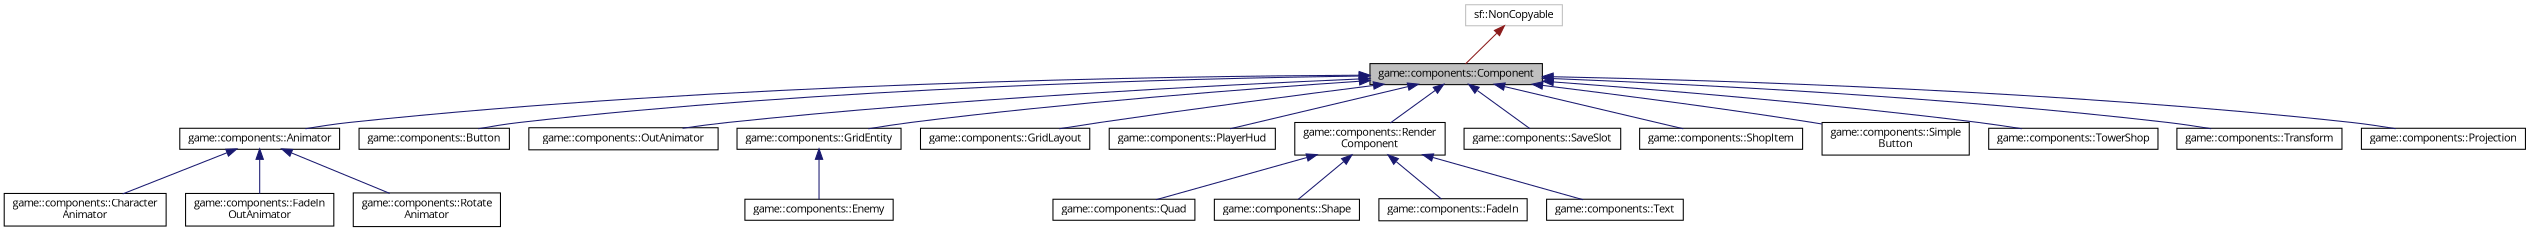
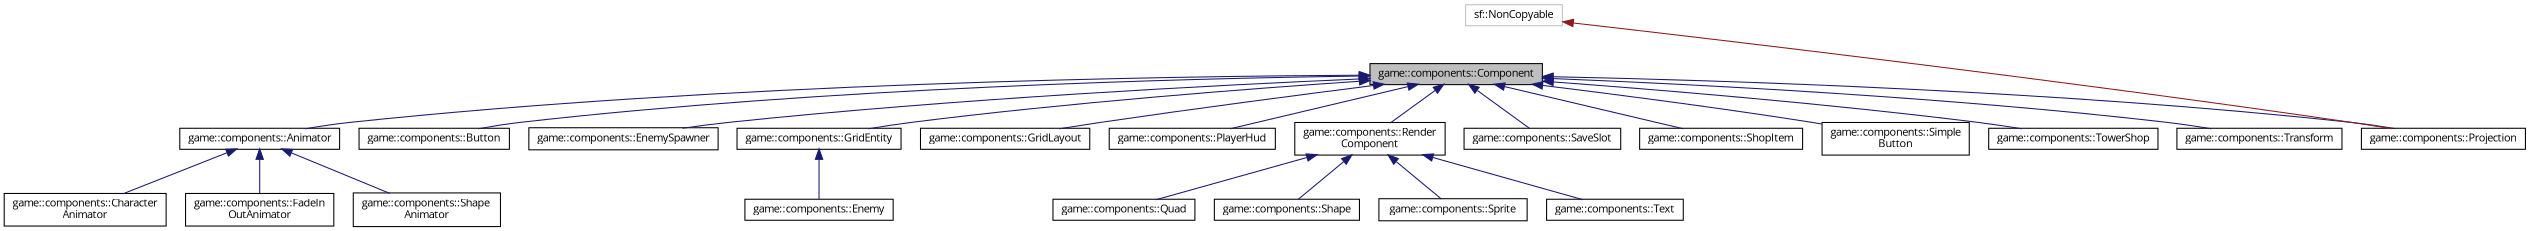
edge "game::components::Component" -> "sf::NonCopyable": now "game::components::Projection" -> "sf::NonCopyable"
node "game::components::OutAnimator": label "game::components::OutAnimator" -> "game::components::EnemySpawner"
node "game::components::Rotate Animator": label "game::components::Rotate Animator" -> "game::components::Shape Animator"
node "game::components::FadeIn": label "game::components::FadeIn" -> "game::components::Sprite"
